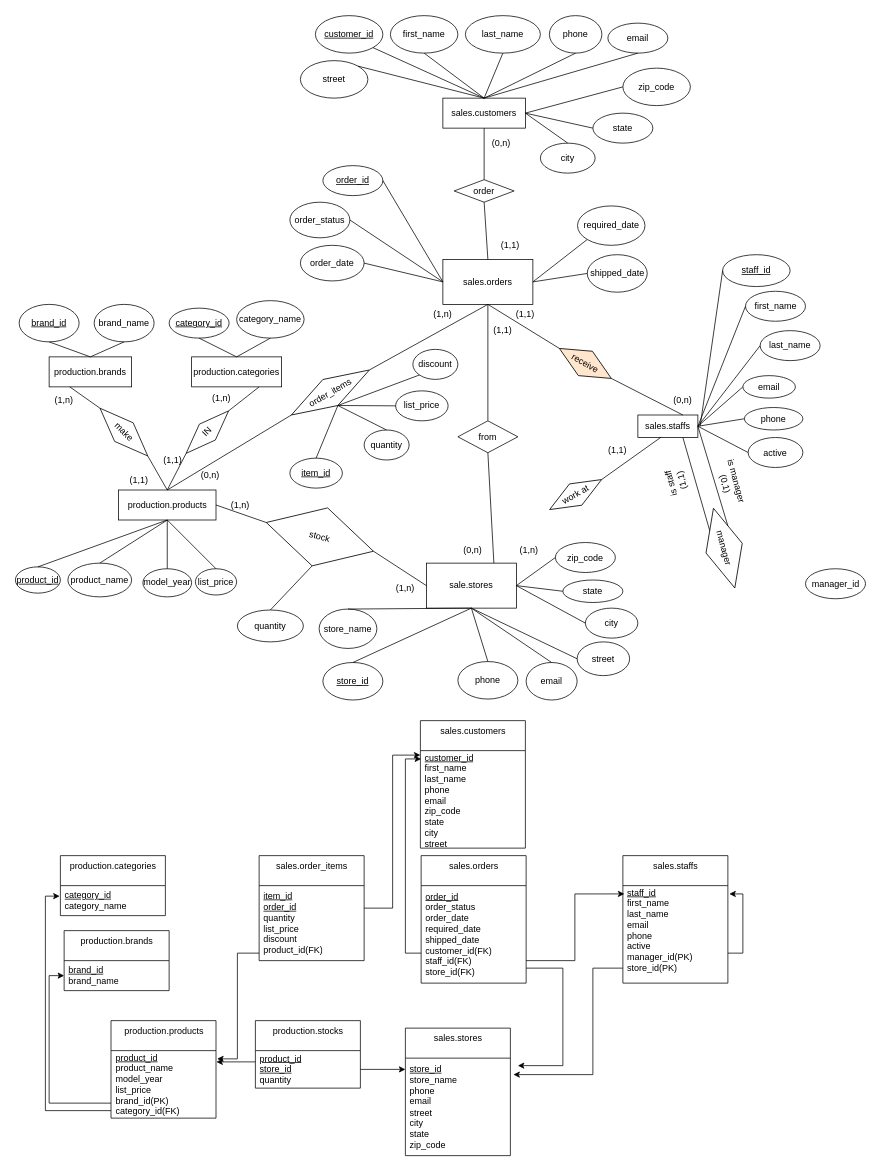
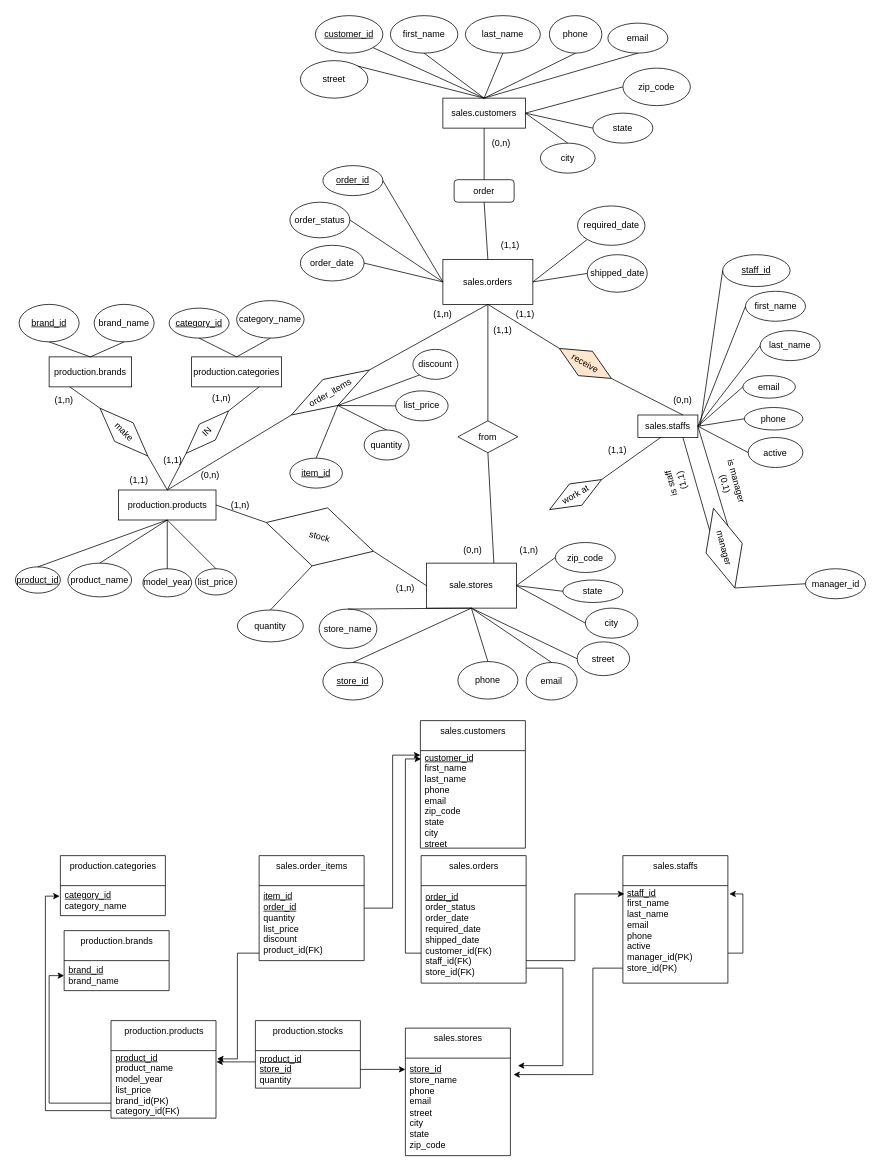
node "order": shape diamond -> rounded rectangle
edge "manager" -- "manager_id": added
